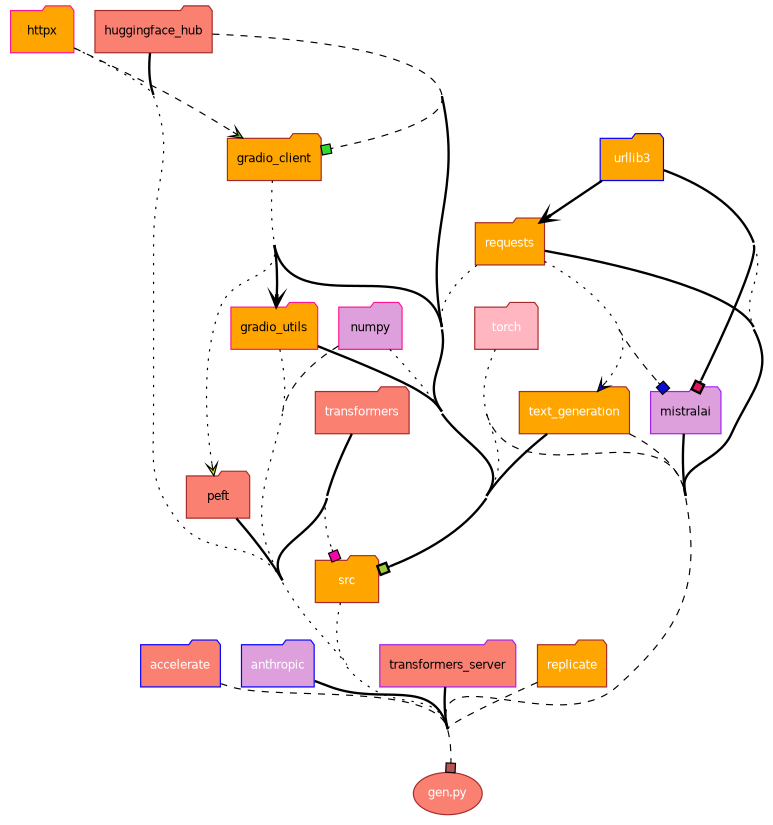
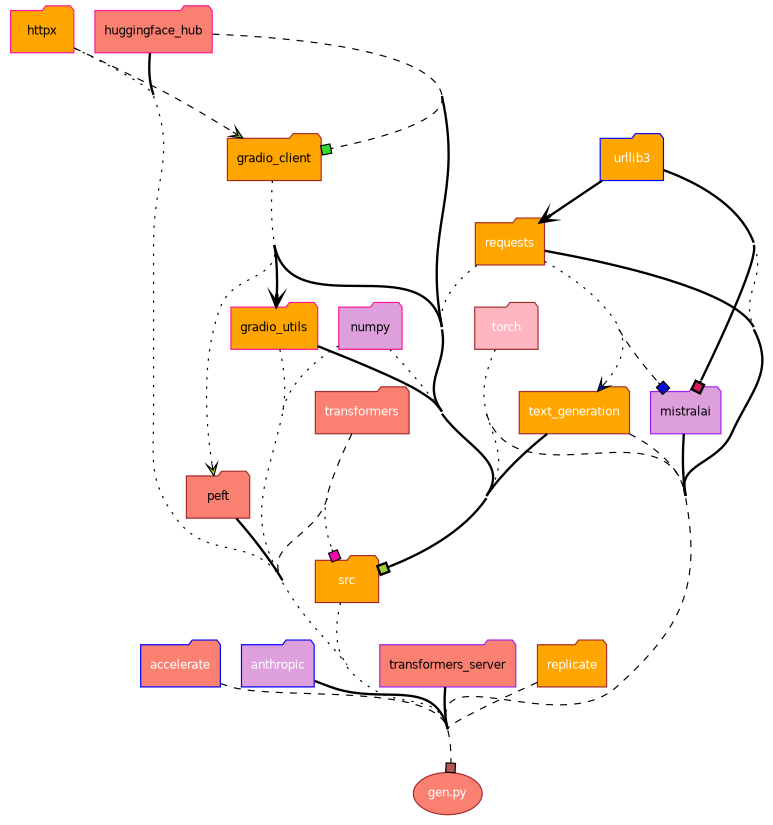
node "huggingface_hub": color brown -> deeppink
edge "numpy" -> "gen.py": style dashed -> dotted
edge "transformers" -> "gen.py": style bold -> dashed
